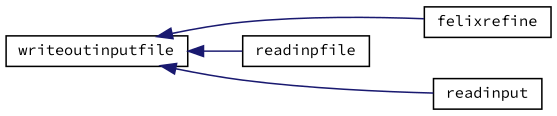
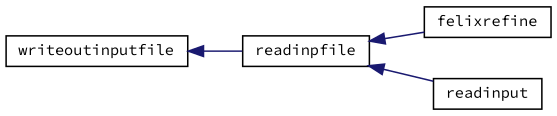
edge "felixrefine" -> "writeoutinputfile": now "felixrefine" -> "readinpfile"
edge "readinput" -> "writeoutinputfile": now "readinput" -> "readinpfile"
